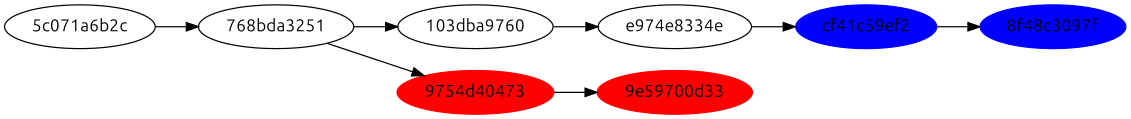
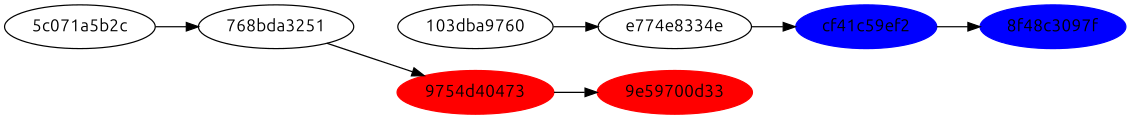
node "5c071a6b2c": label "5c071a6b2c" -> "5c071a5b2c"
edge "768bda3251" -> "103dba9760": removed
node "e974e8334e": label "e974e8334e" -> "e774e8334e"
